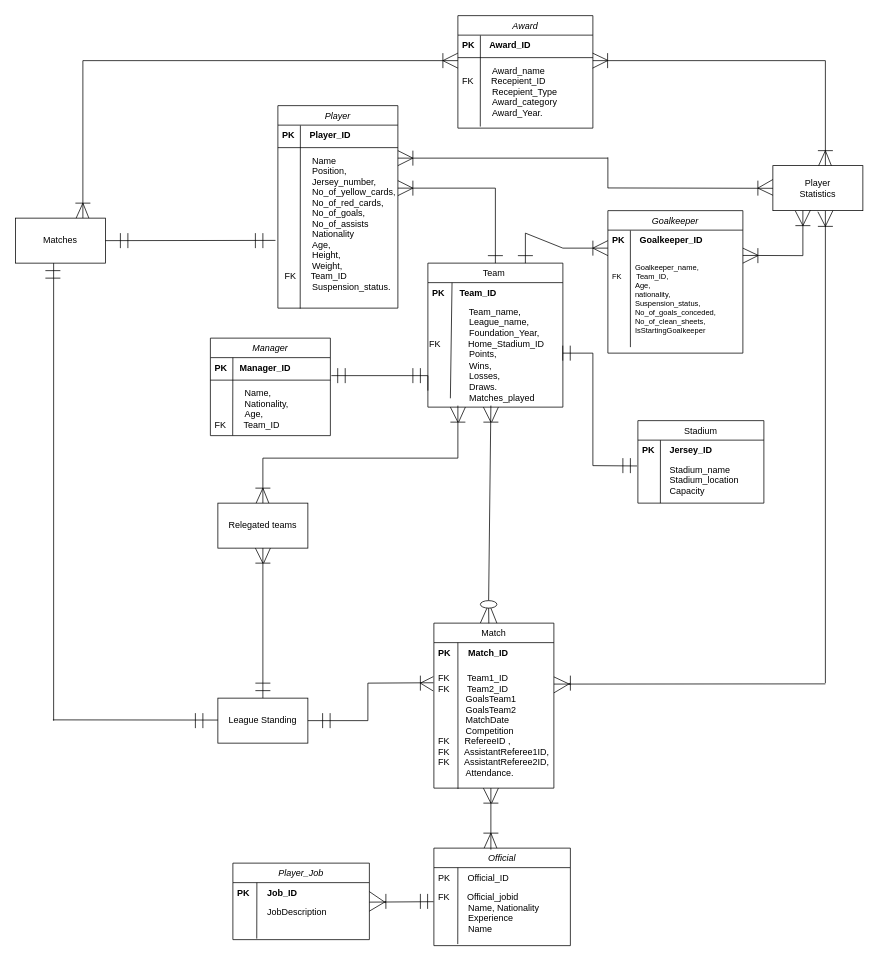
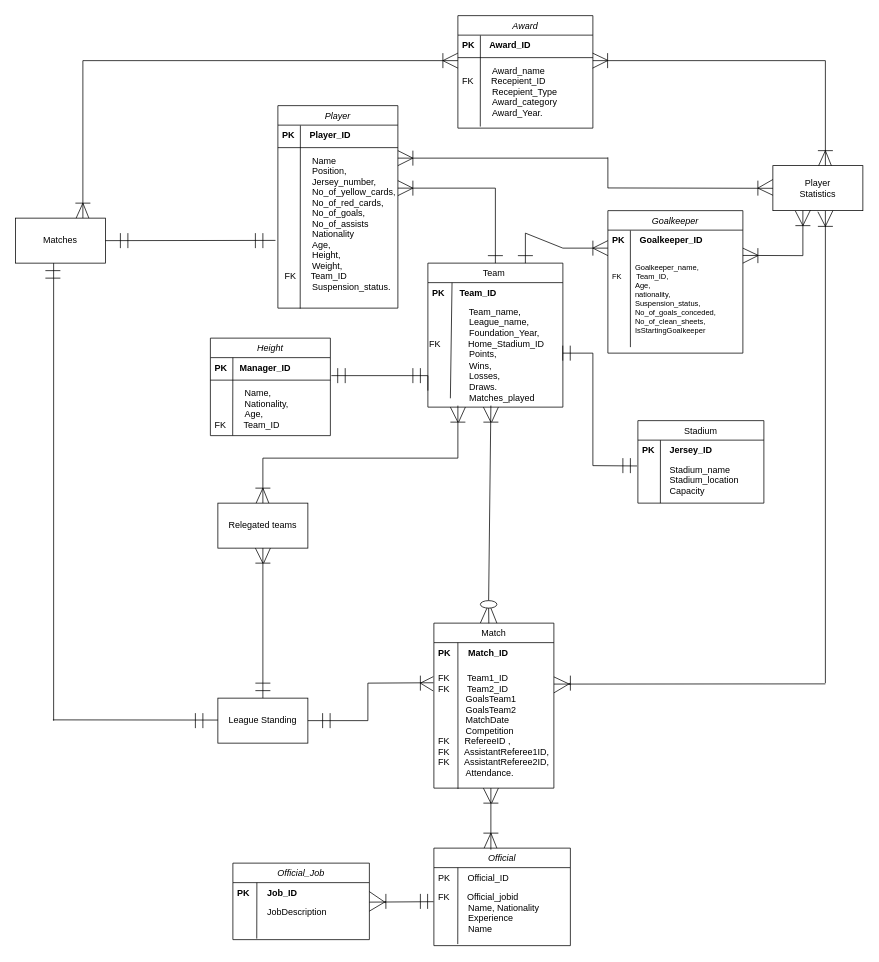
node "Manager": label "Manager" -> "Height"
node "Player_Job": label "Player_Job" -> "Official_Job"
